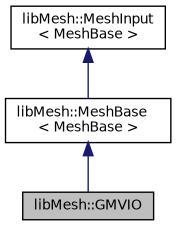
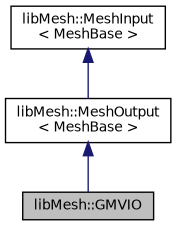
node "libMesh::MeshBase < MeshBase >": label "libMesh::MeshBase < MeshBase >" -> "libMesh::MeshOutput < MeshBase >"
